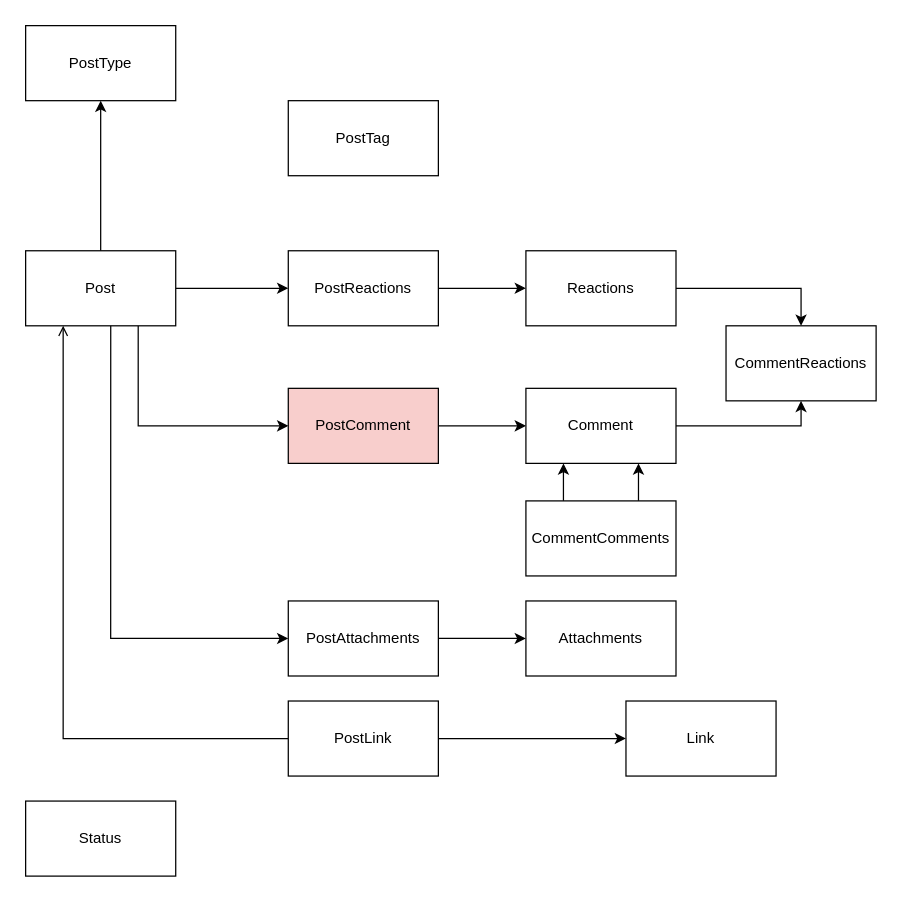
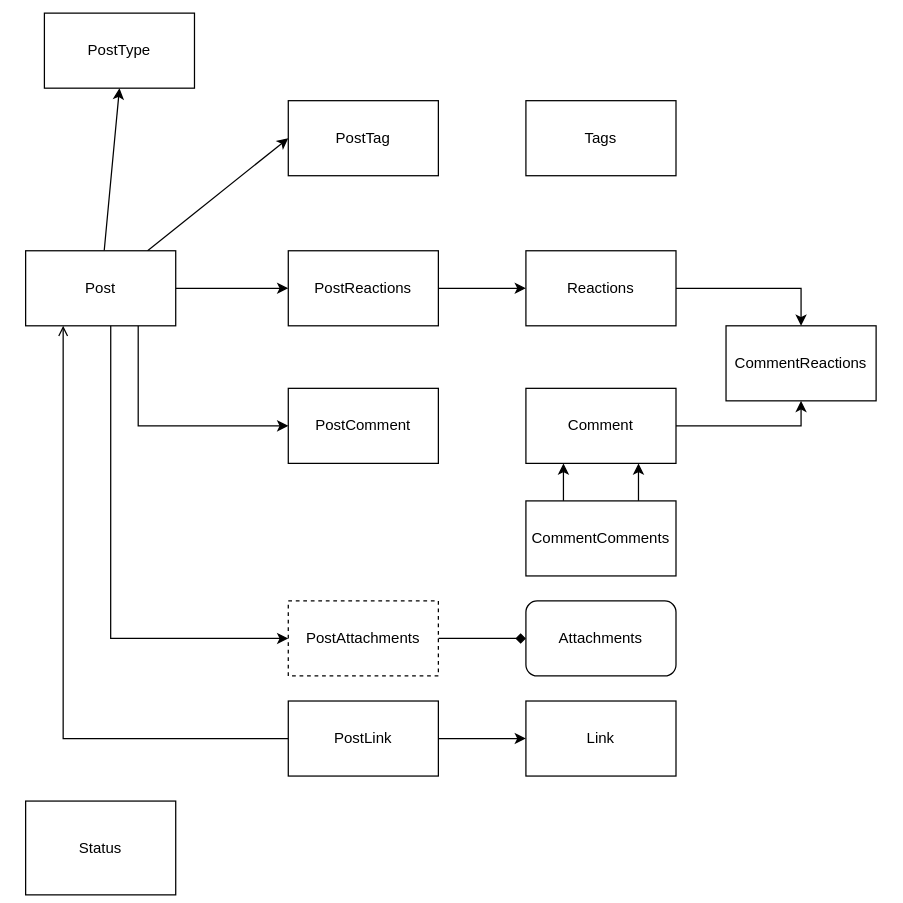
node "PostType": moved (101, 63) -> (119, 51)
node "Tags": added
edge "Post" -> "PostTag": added
node "PostComment": fillcolor #f8cecc -> #ffffff
edge "PostComment" -> "Comment": removed
node "PostAttachments": style solid -> dashed
edge "PostAttachments" -> "Attachments": arrowhead classic -> diamond
node "Attachments": shape rectangle -> rounded rectangle
node "Link": moved (701, 738) -> (601, 738)
node "Status": size 150x75 -> 150x94
